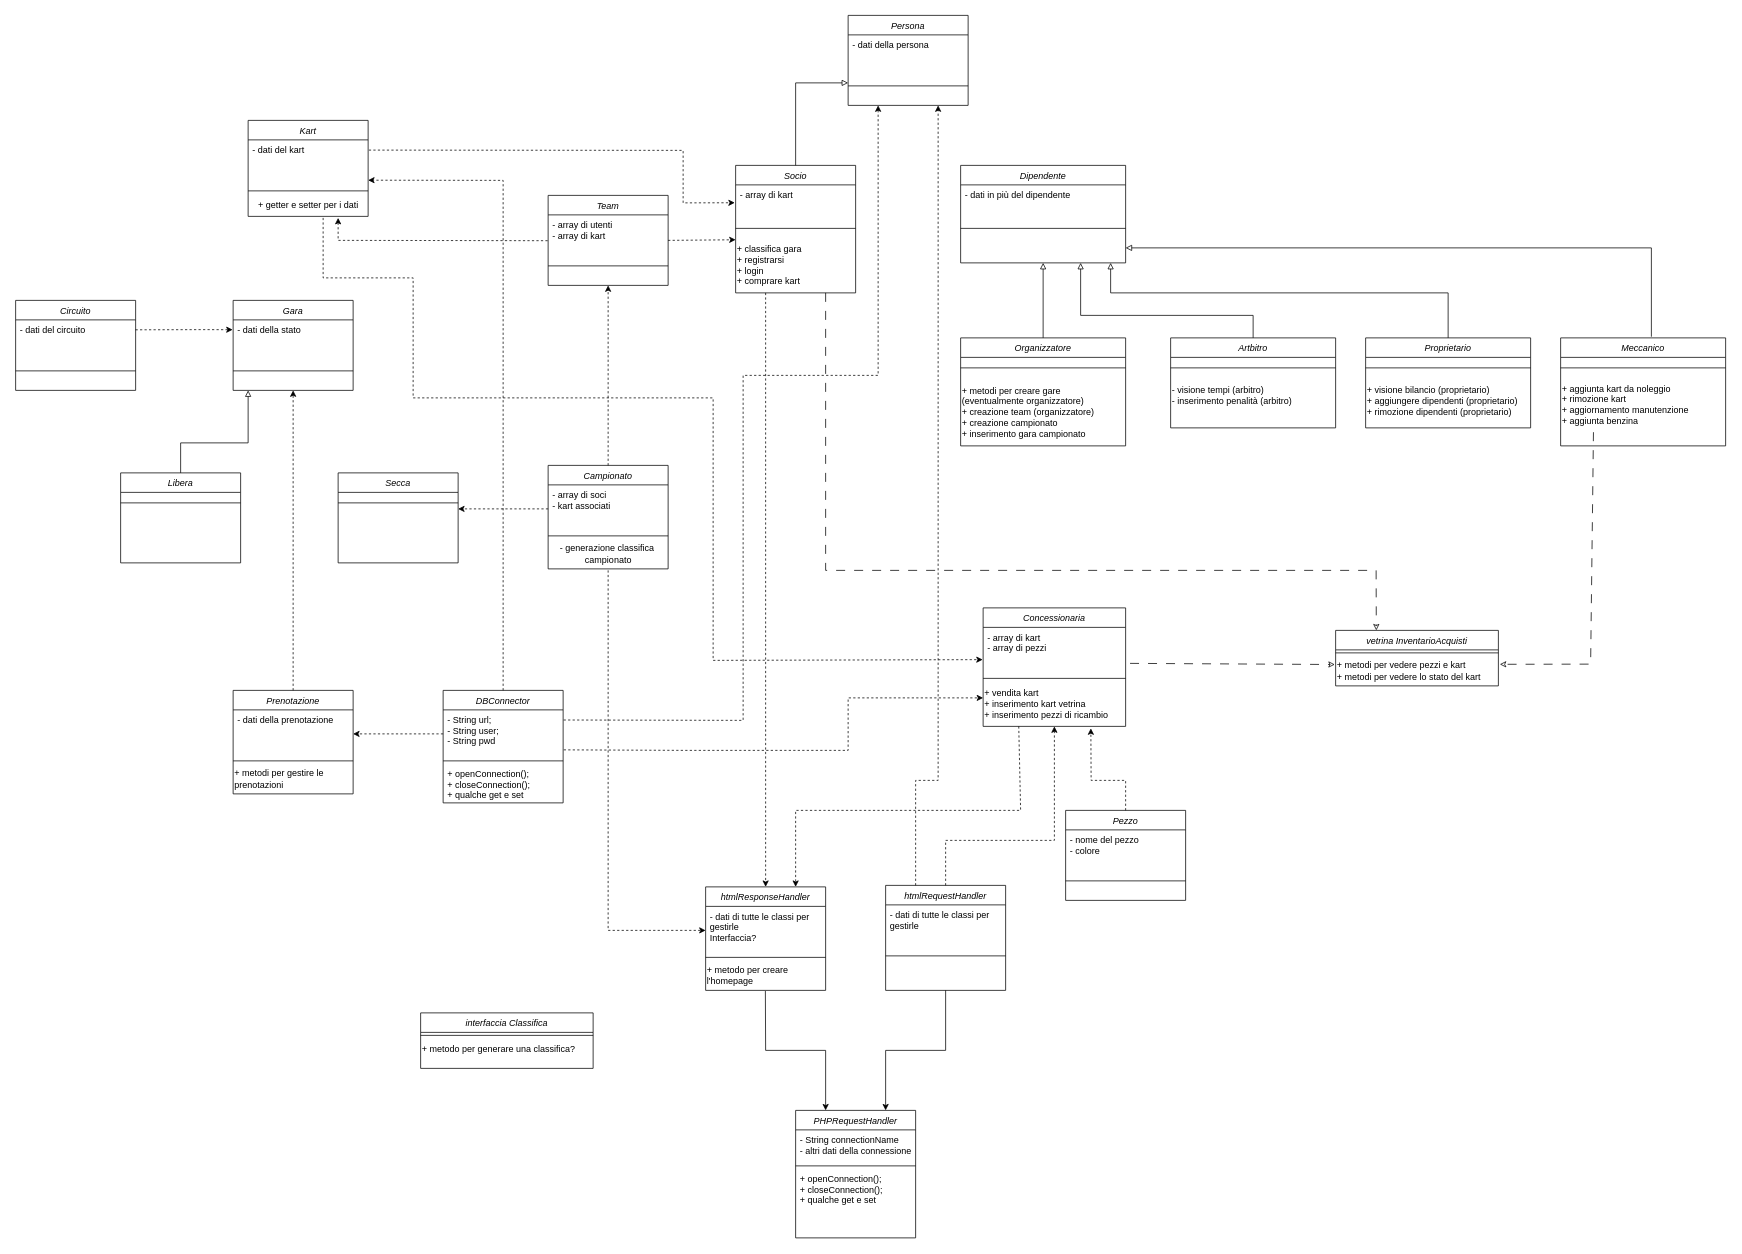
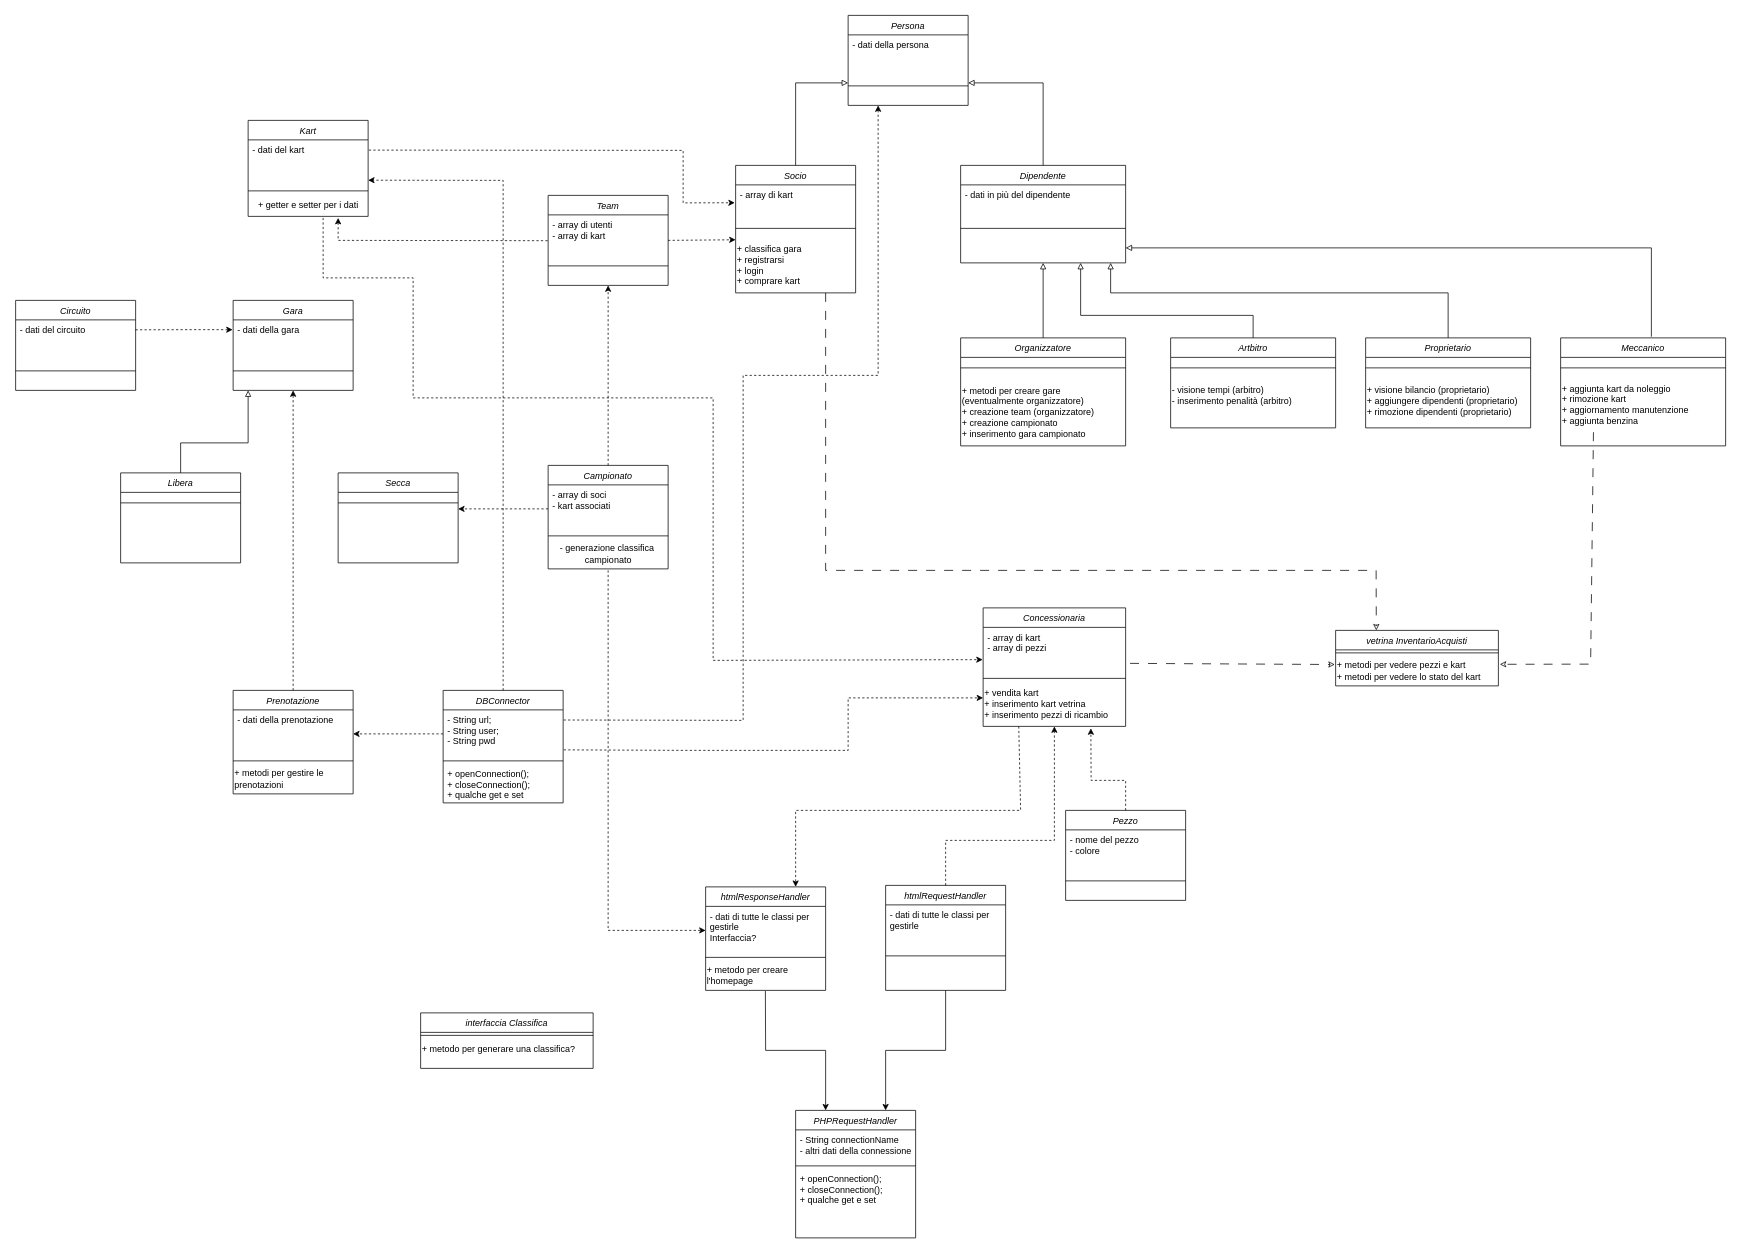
edge "Dipendente" -> "Persona": added
node "- dati della stato": label "- dati della stato" -> "- dati della gara"
edge "Socio" -> "htmlResponseHandler": removed
edge "htmlRequestHandler" -> "Persona": removed
